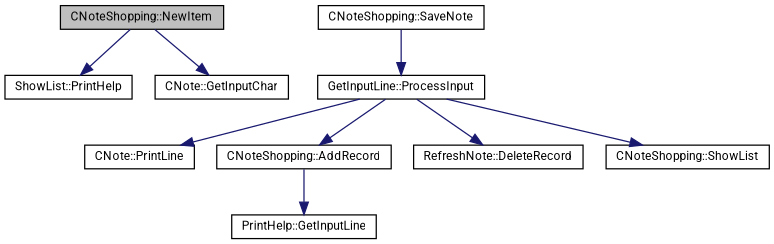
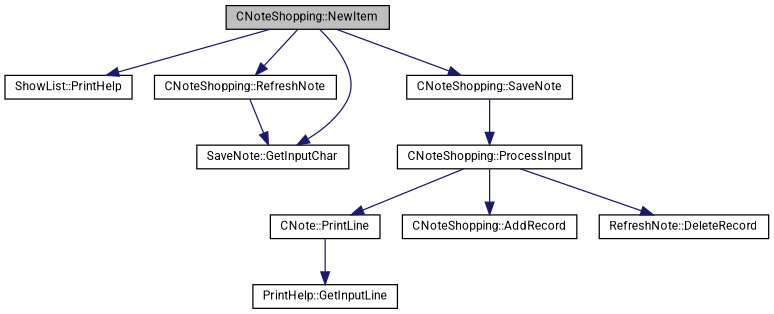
edge "CNoteShopping::NewItem" -> "CNoteShopping::SaveNote": added
node "CNote::GetInputChar": label "CNote::GetInputChar" -> "SaveNote::GetInputChar"
node "CNoteShopping::RefreshNote": added
node "GetInputLine::ProcessInput": label "GetInputLine::ProcessInput" -> "CNoteShopping::ProcessInput"
node "CNoteShopping::ShowList": removed
edge "CNoteShopping::AddRecord" -> "PrintHelp::GetInputLine": now "CNote::PrintLine" -> "PrintHelp::GetInputLine"
